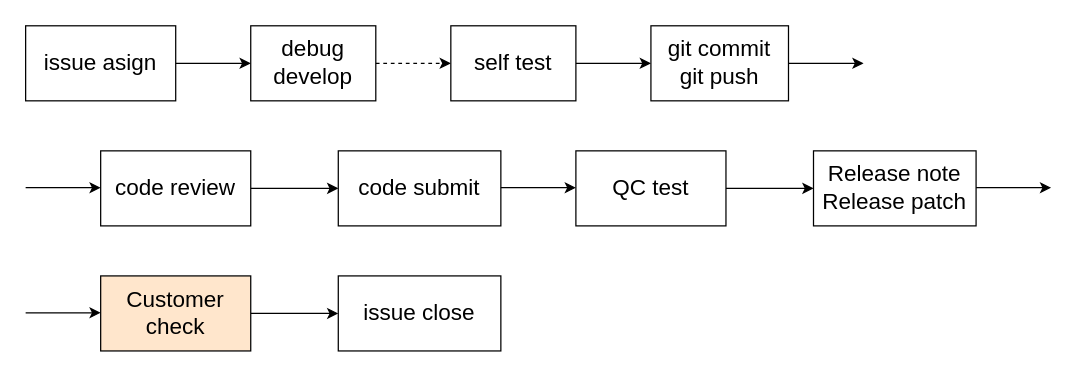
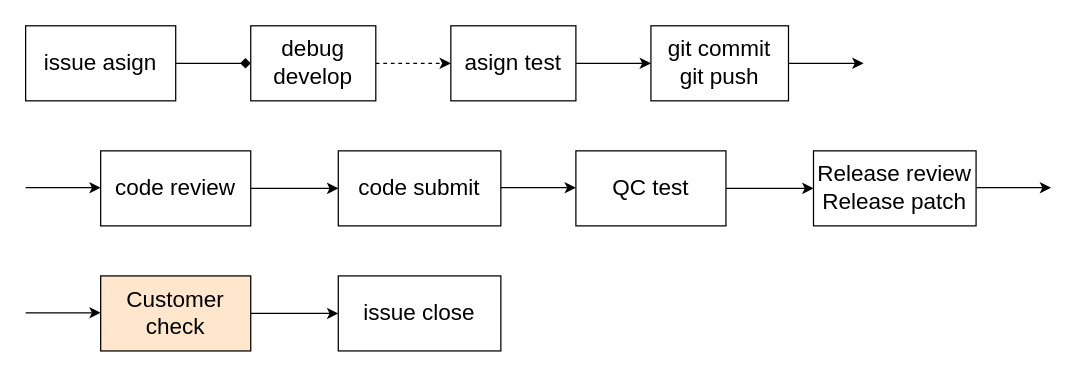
edge "issue asign" -> "debugdevelop": arrowhead classic -> diamond
node "self test": label "self test" -> "asign test"
node "Release note Release patch": label "Release note Release patch" -> "Release review Release patch"
